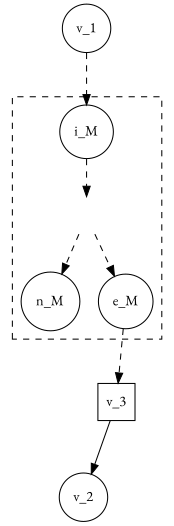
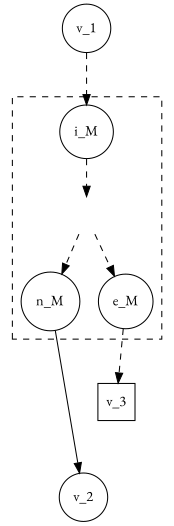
edge "v_3" -> "v_2": now "n_M" -> "v_2"
